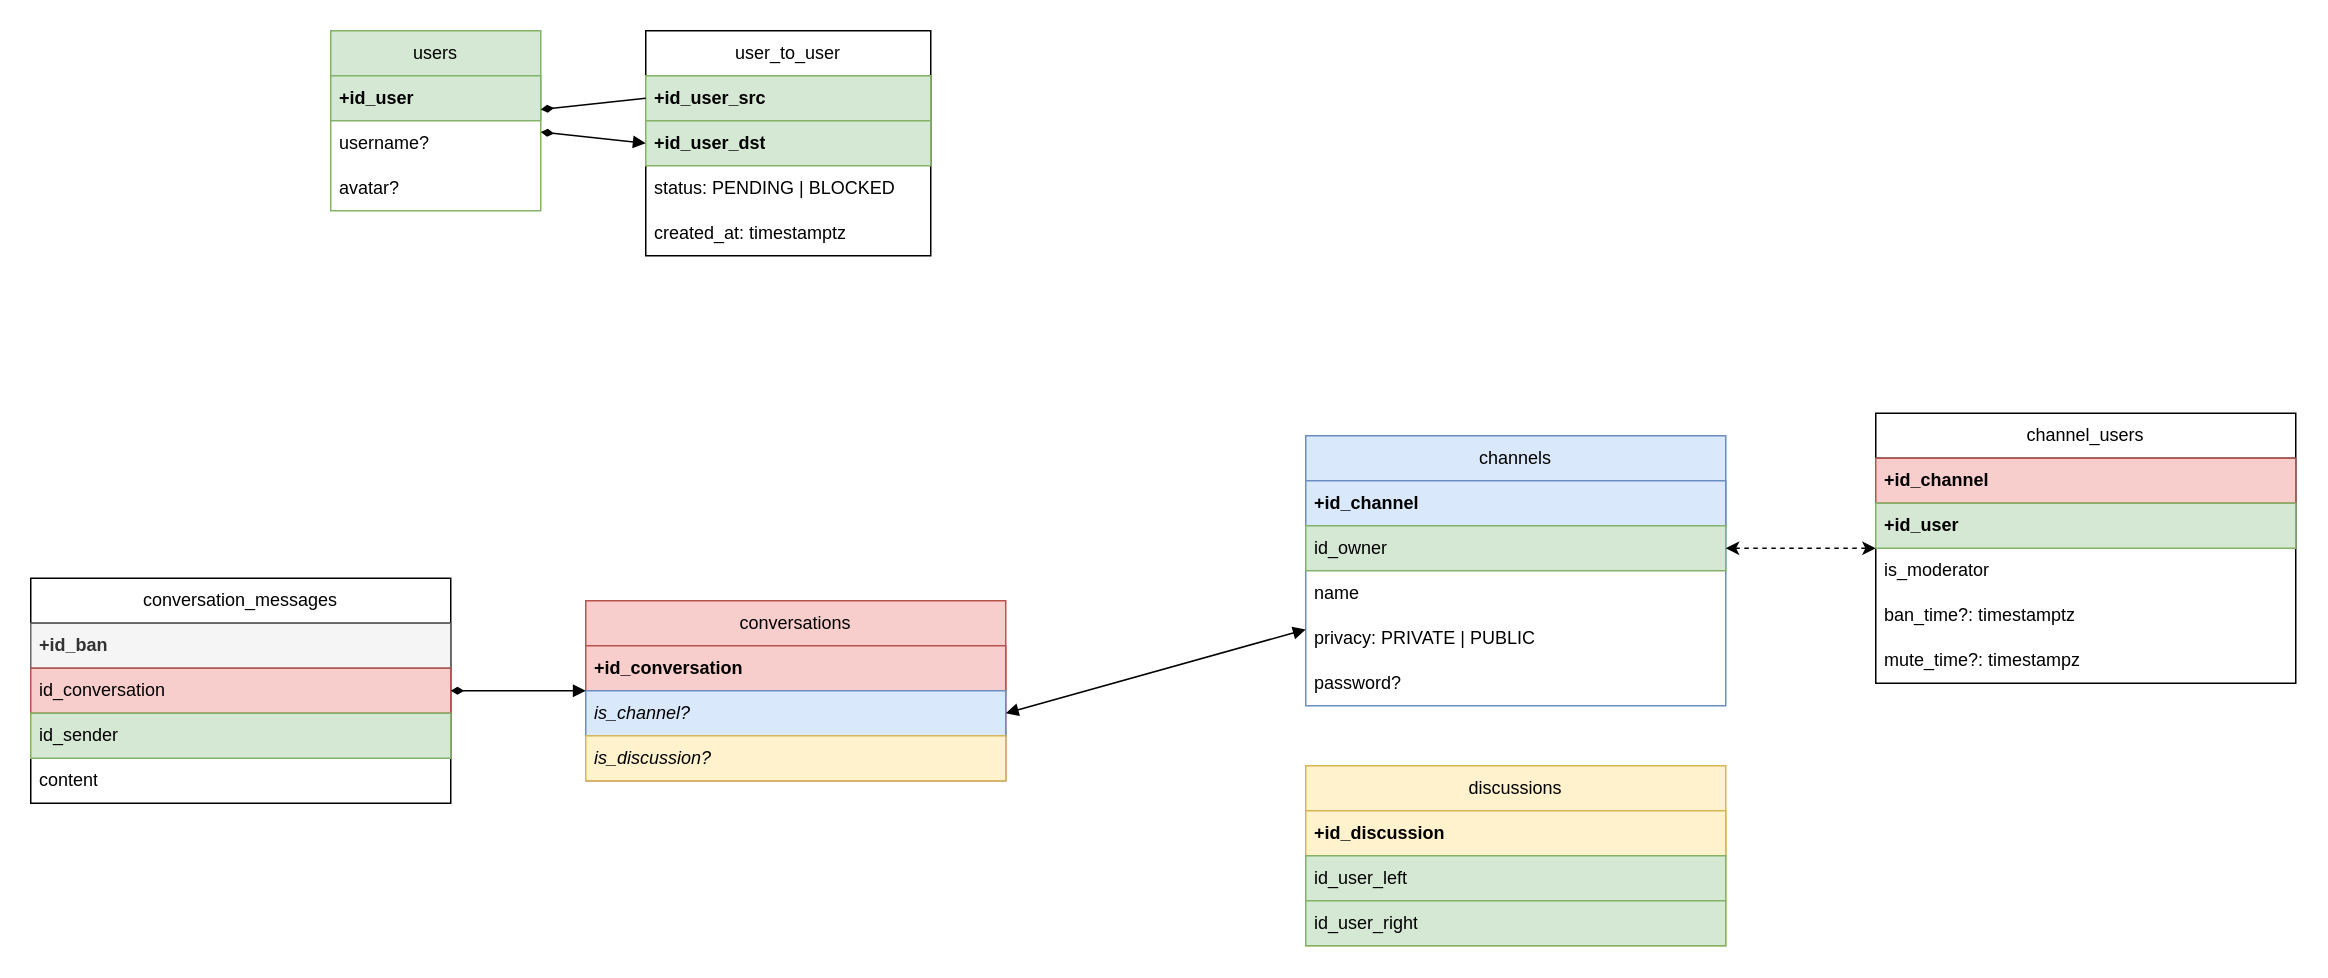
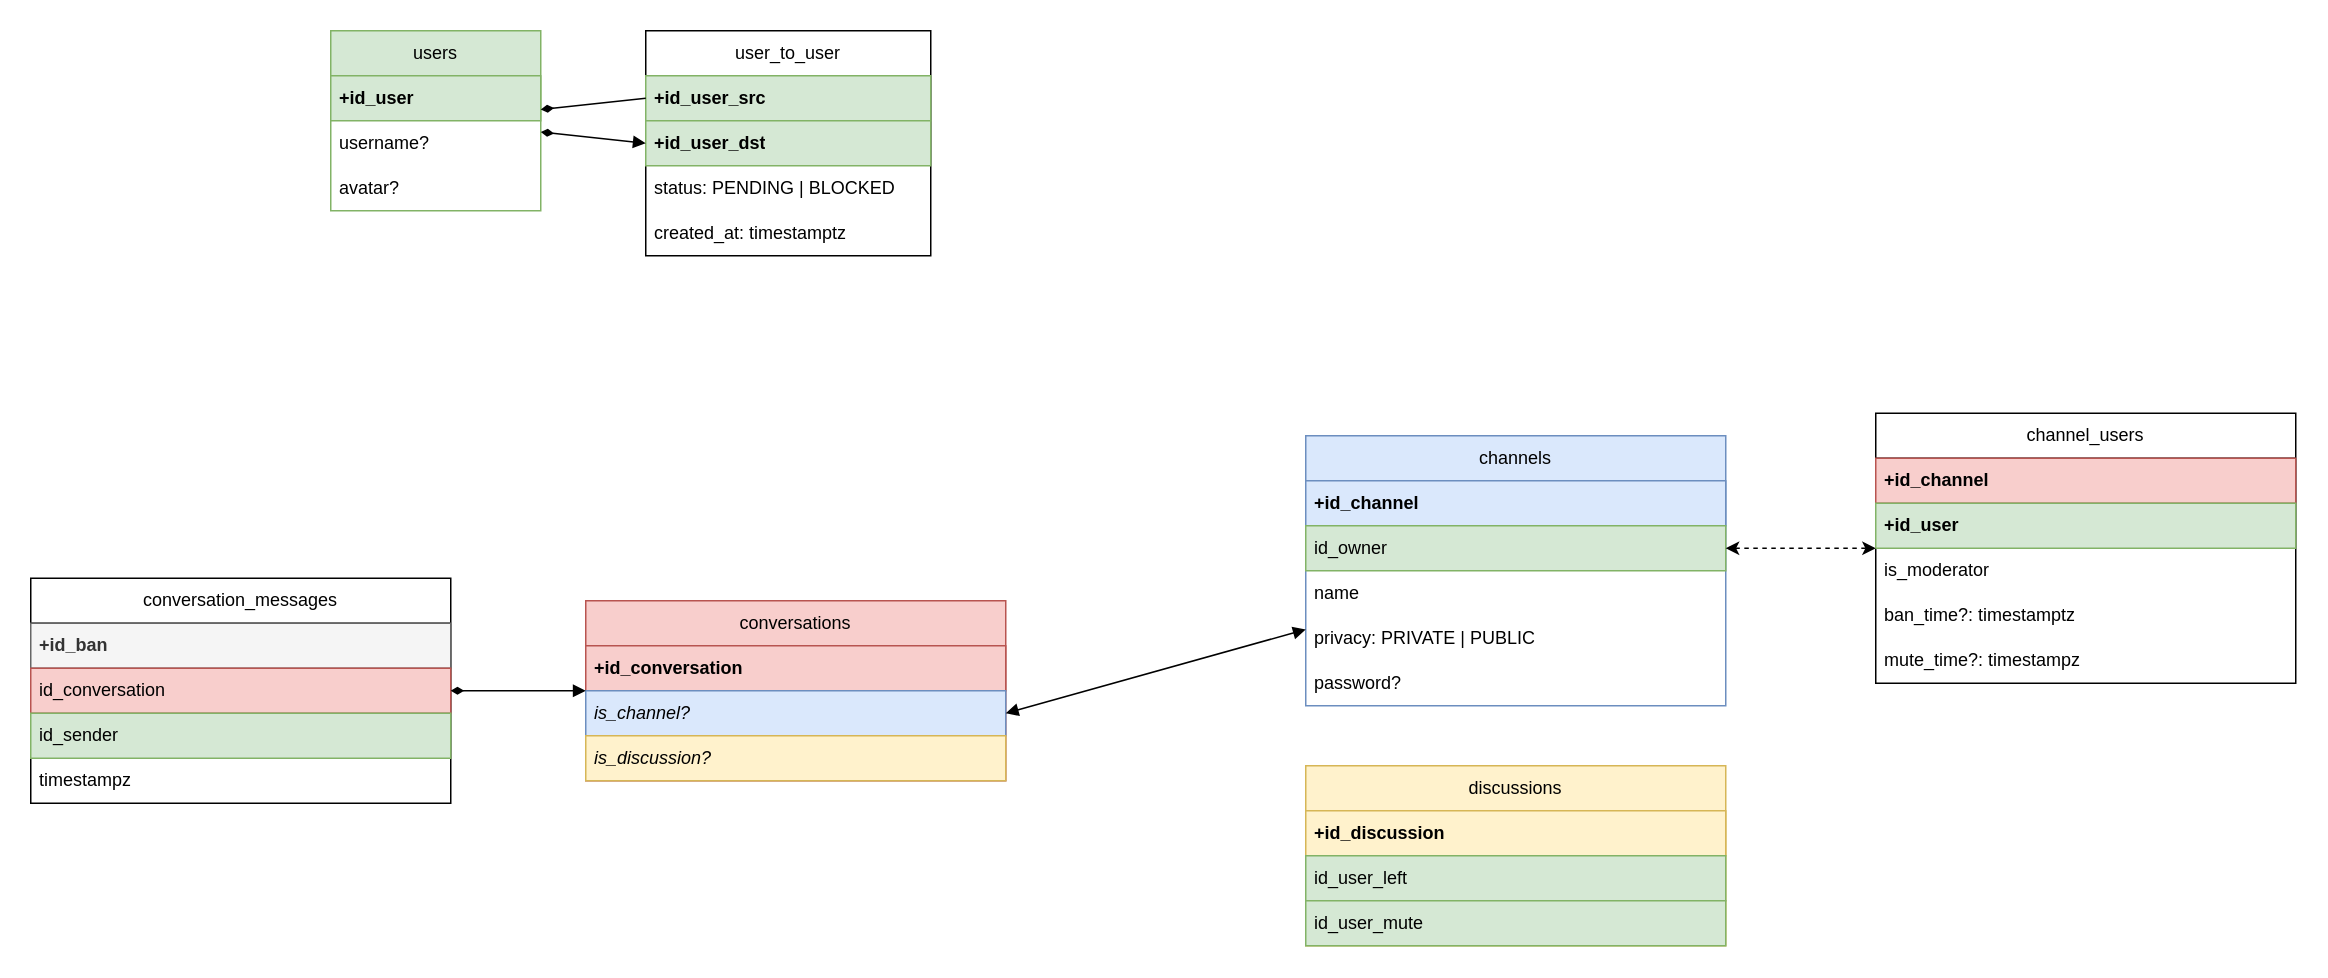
node "content": label "content" -> "timestampz"
node "id_user_right": label "id_user_right" -> "id_user_mute"
